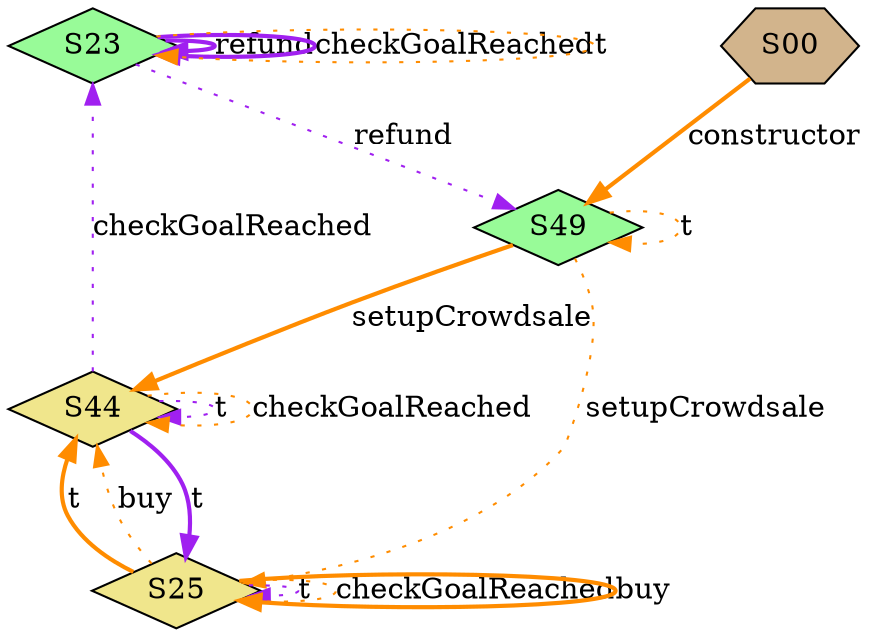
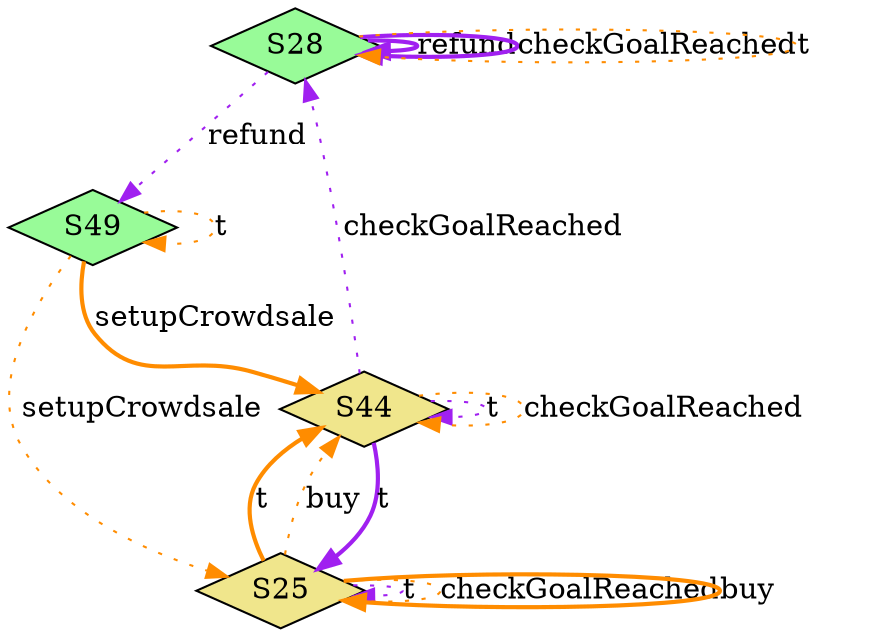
node "S23": label "S23" -> "S28"
node "S00": removed
